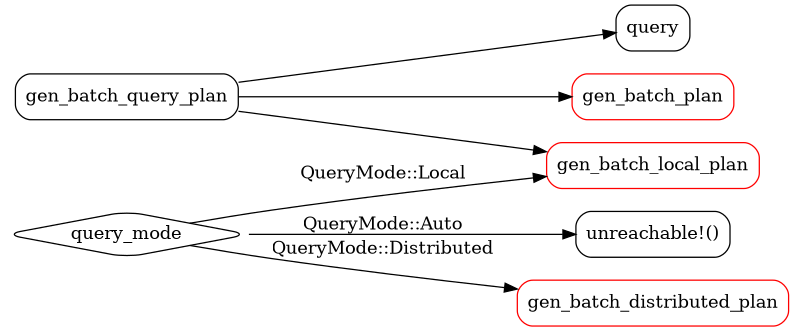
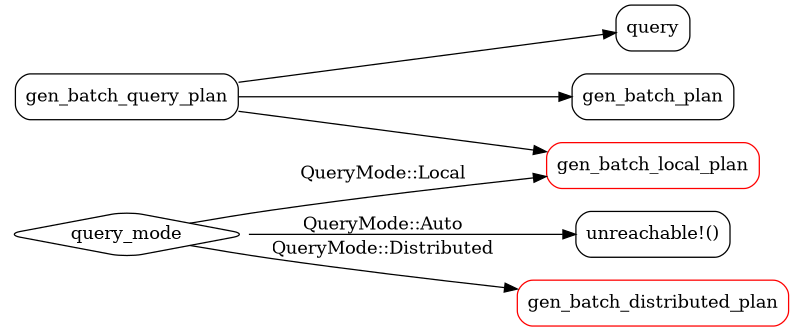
node "gen_batch_plan": color red -> black
